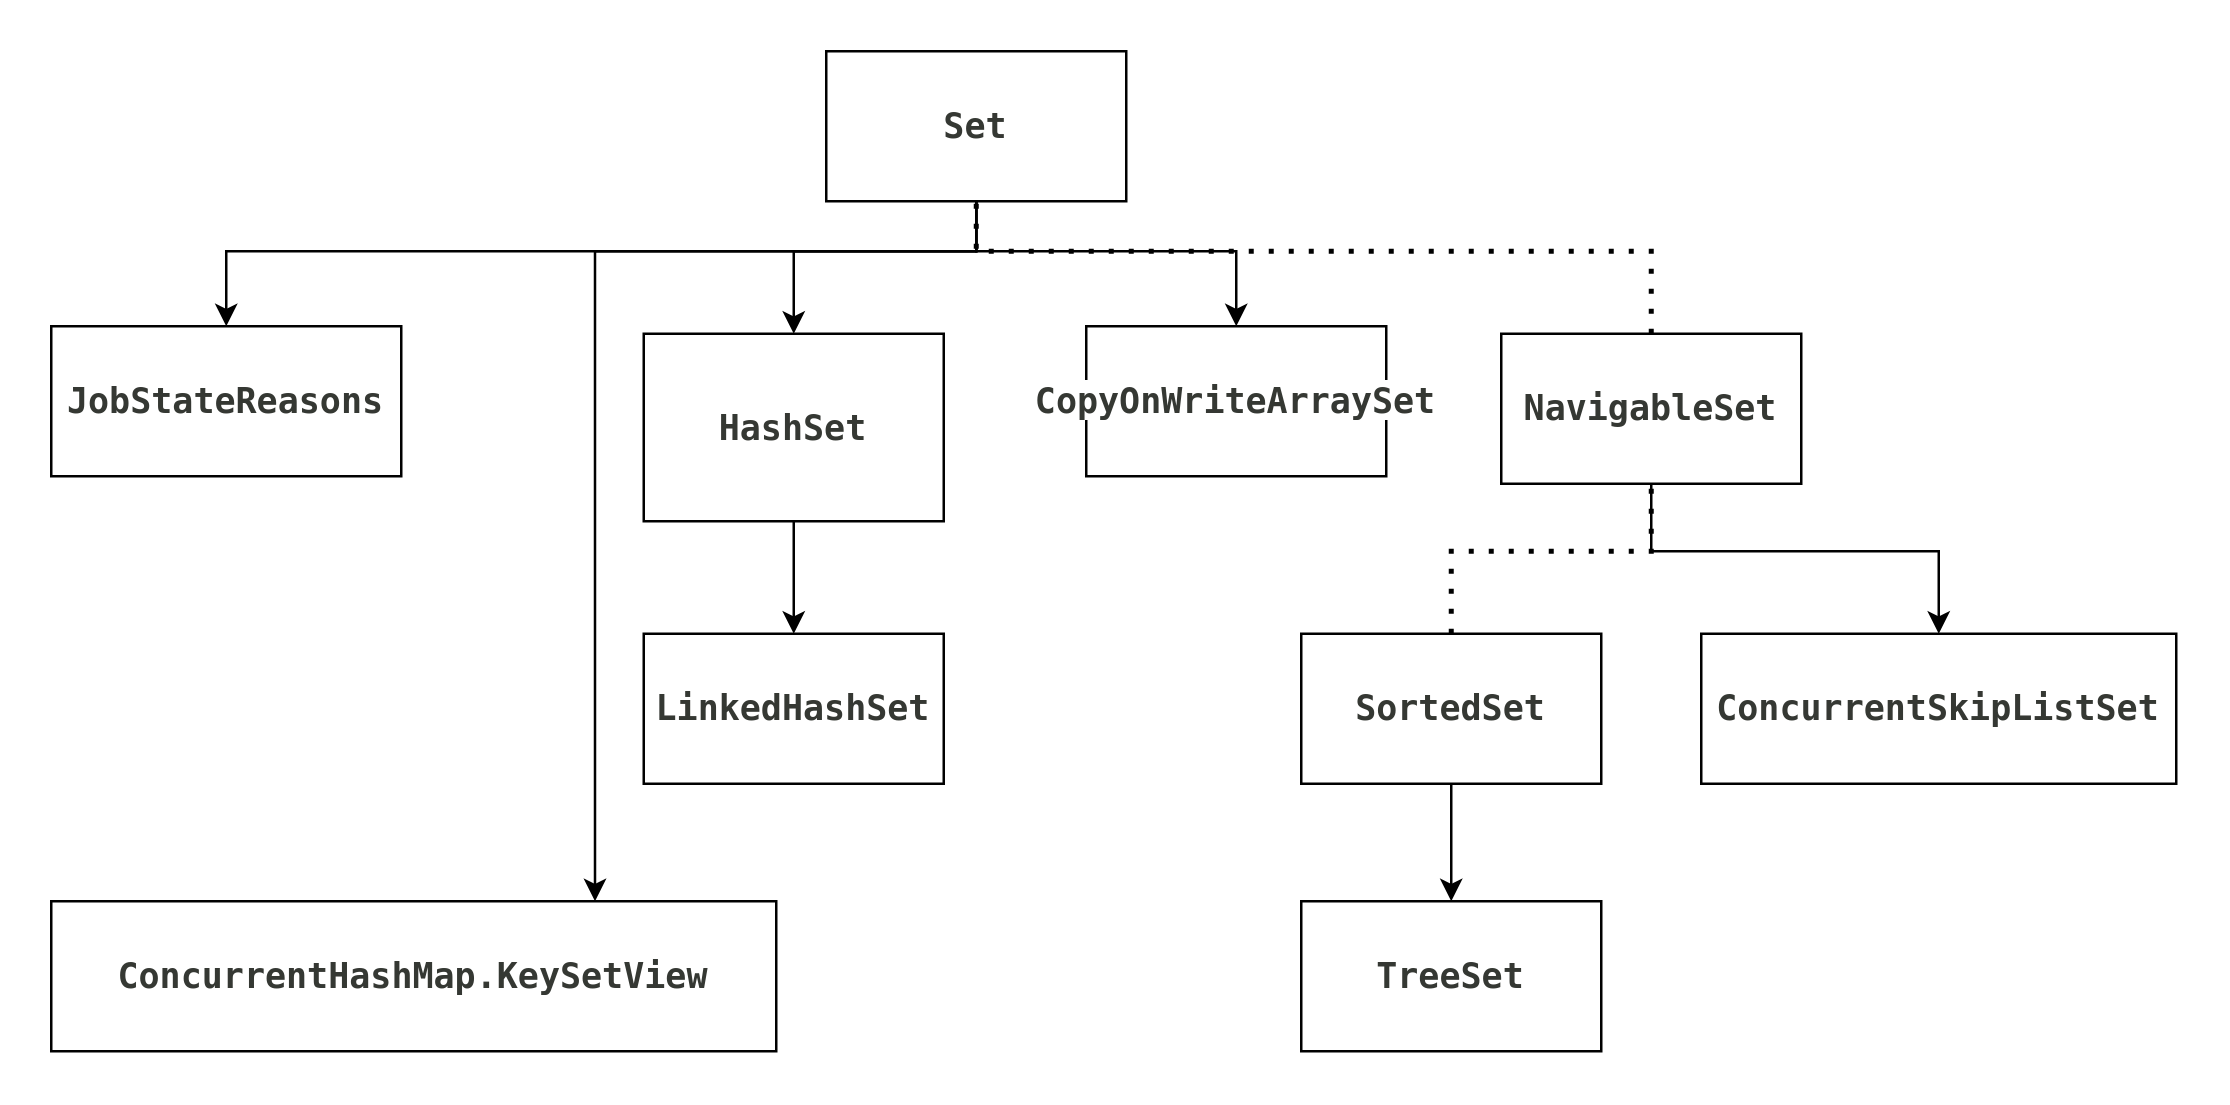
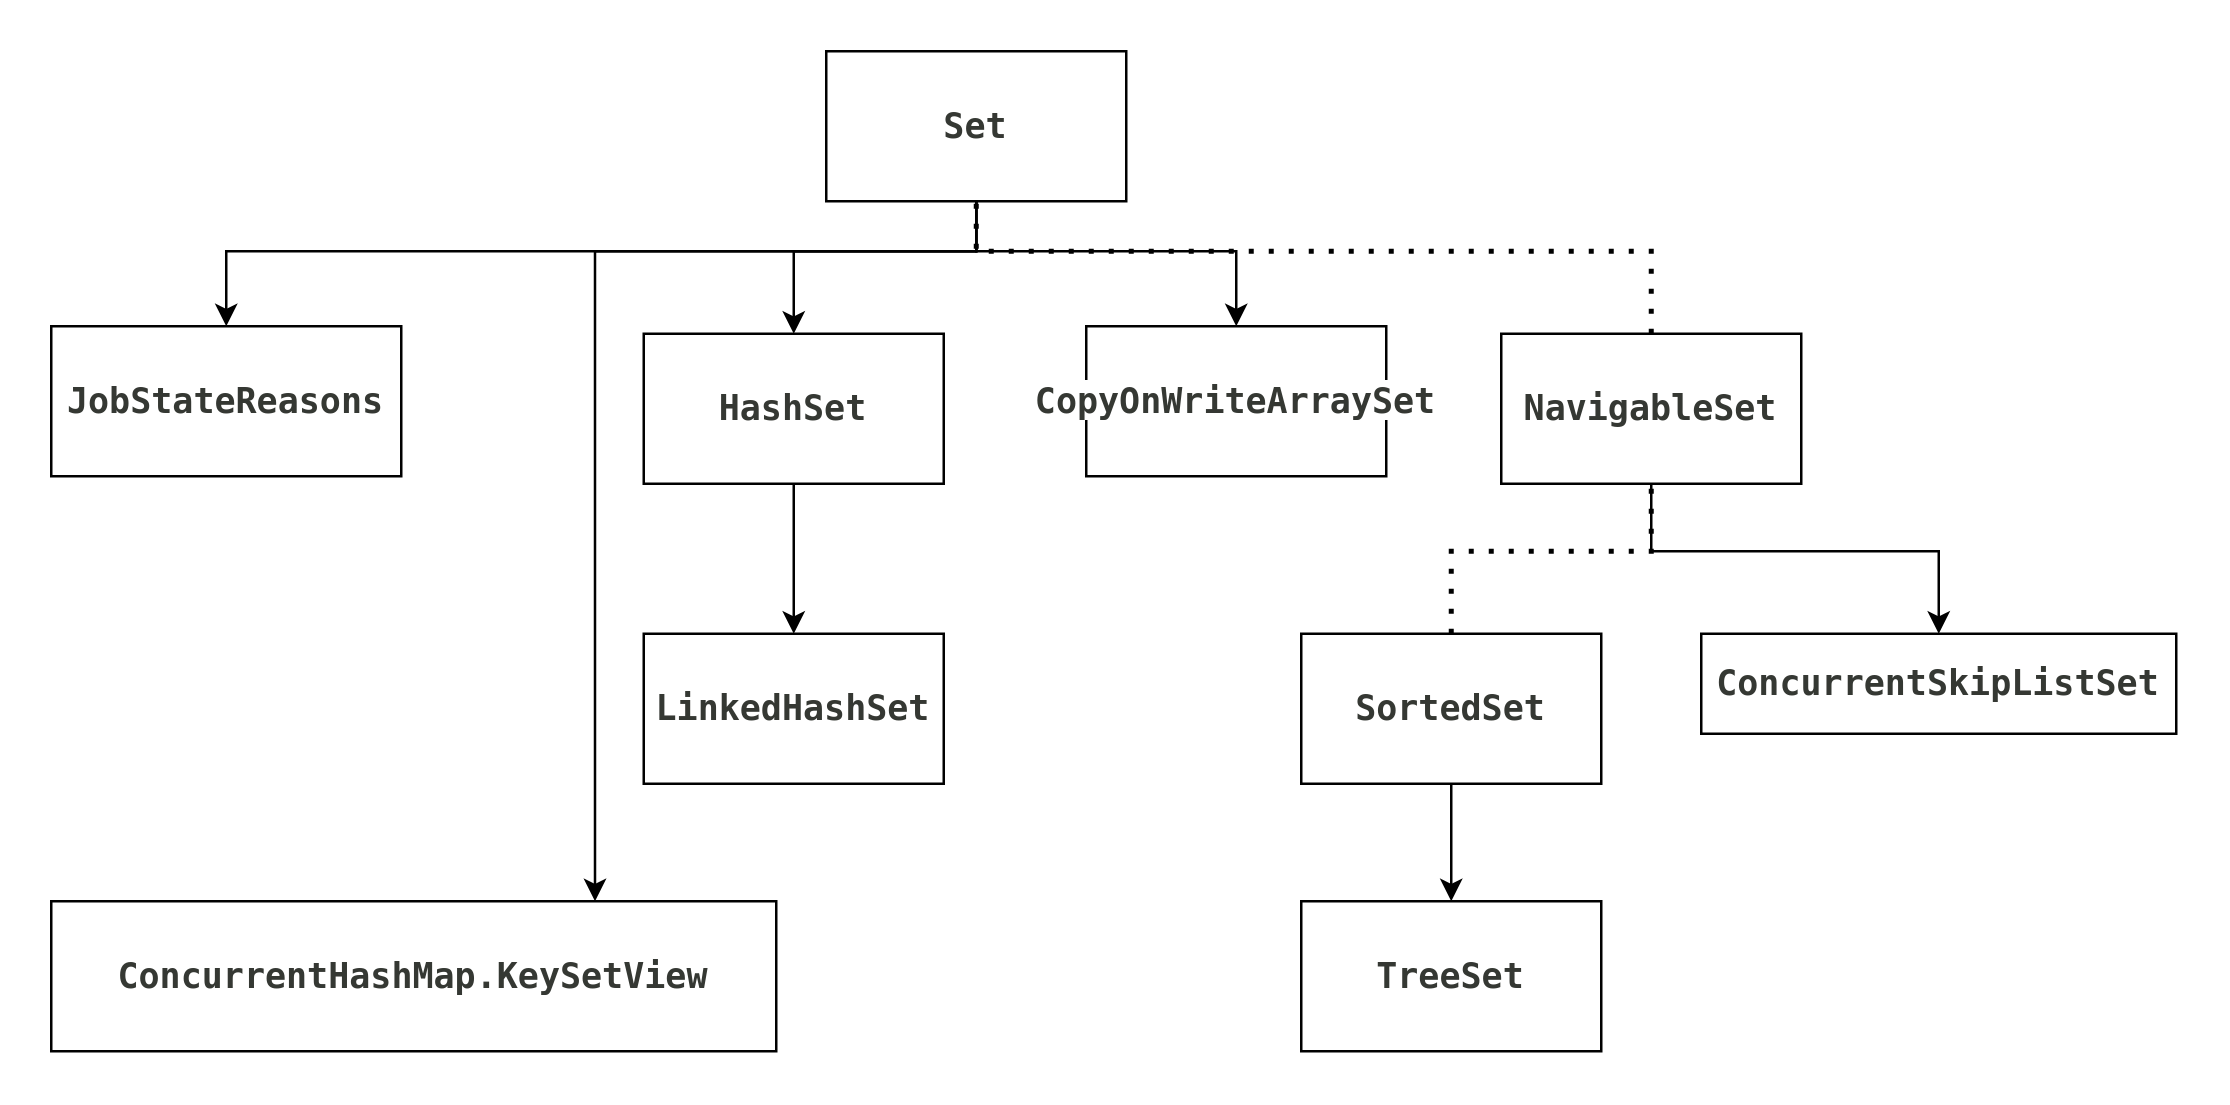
node "HashSet": size 300x188 -> 300x150
node "ConcurrentSkipListSet": size 475x150 -> 475x100
